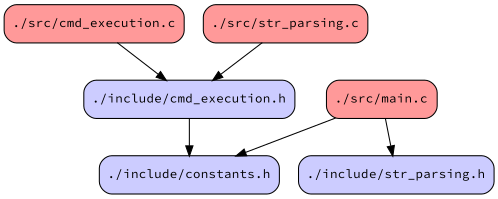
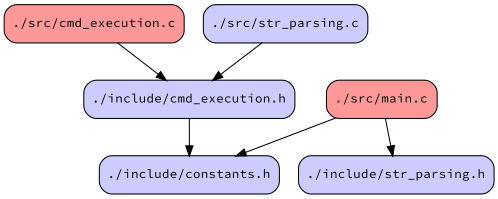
node "./src/str_parsing.c": fillcolor #ff9999 -> #ccccff
